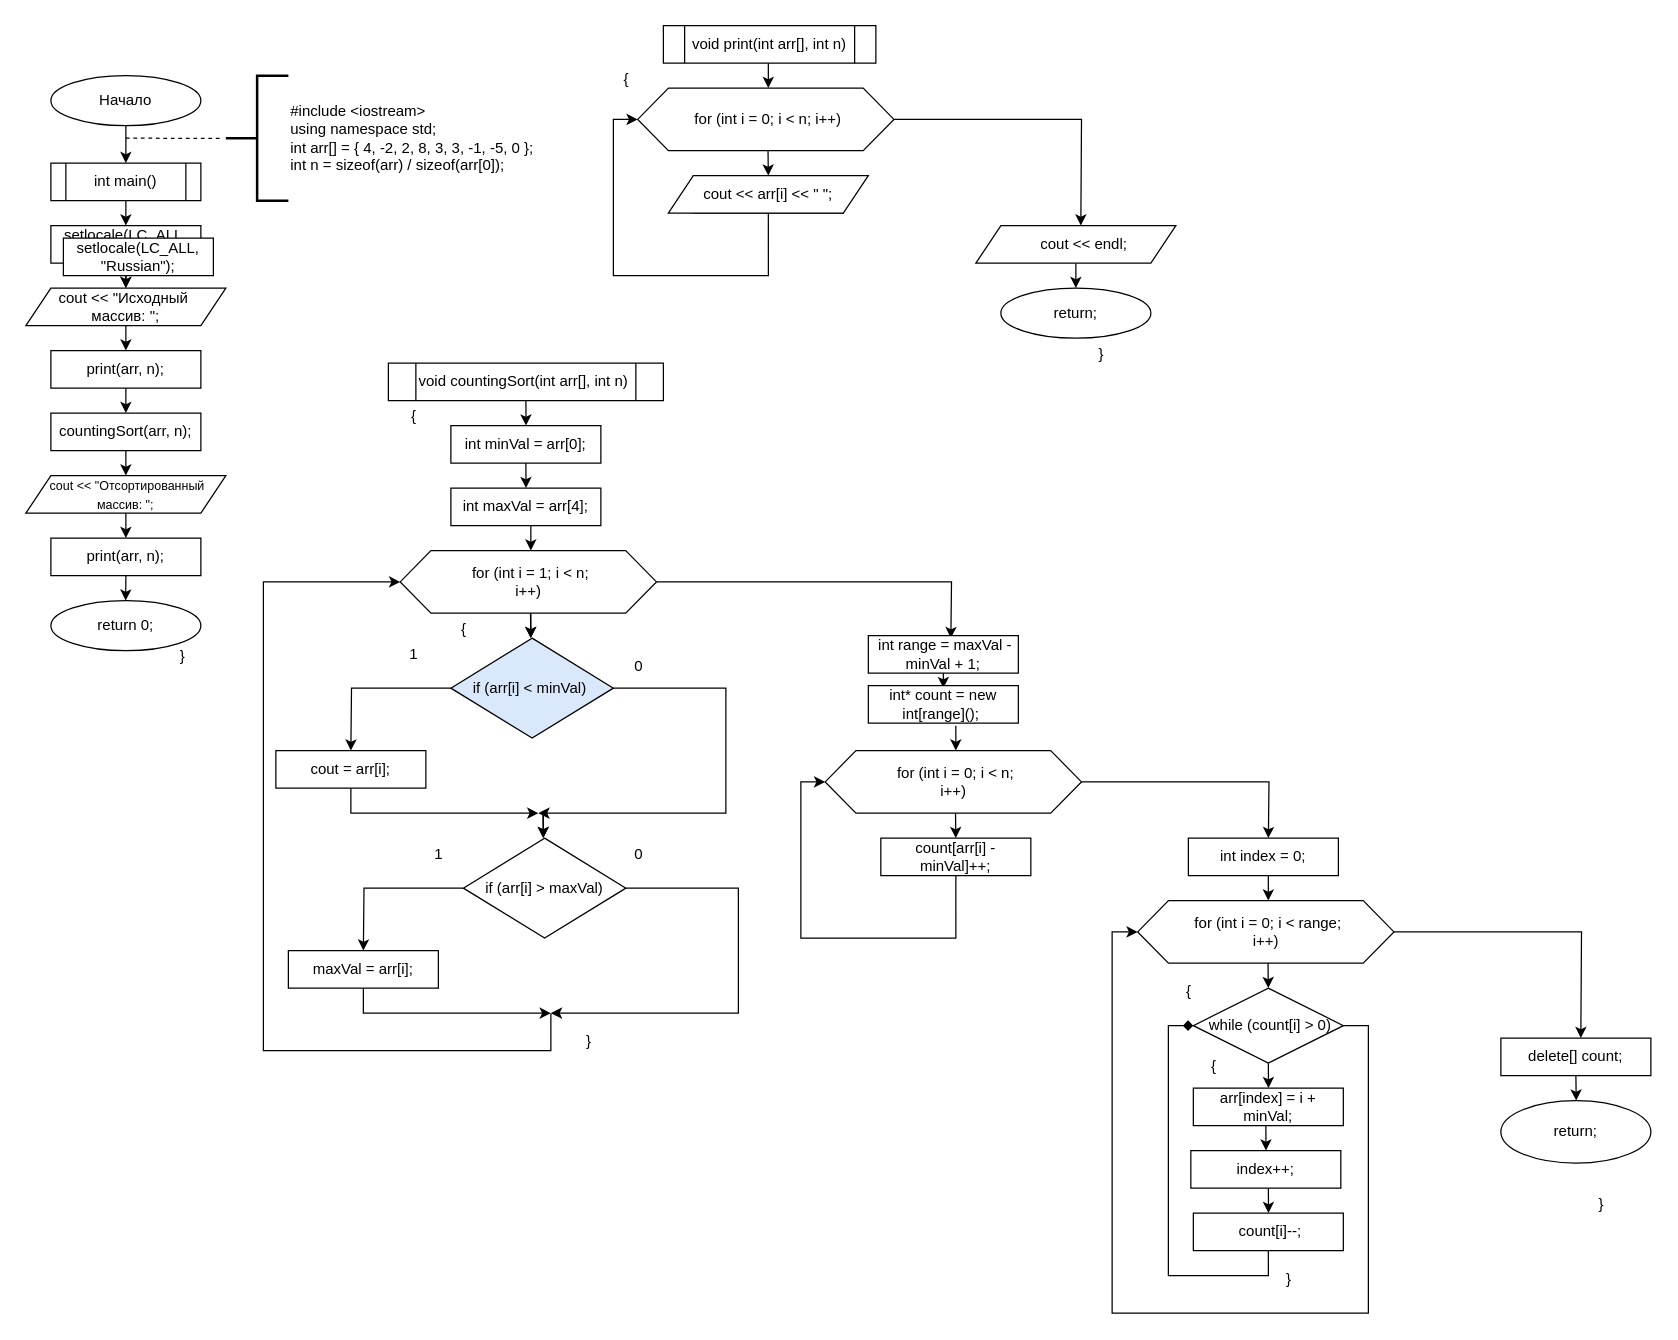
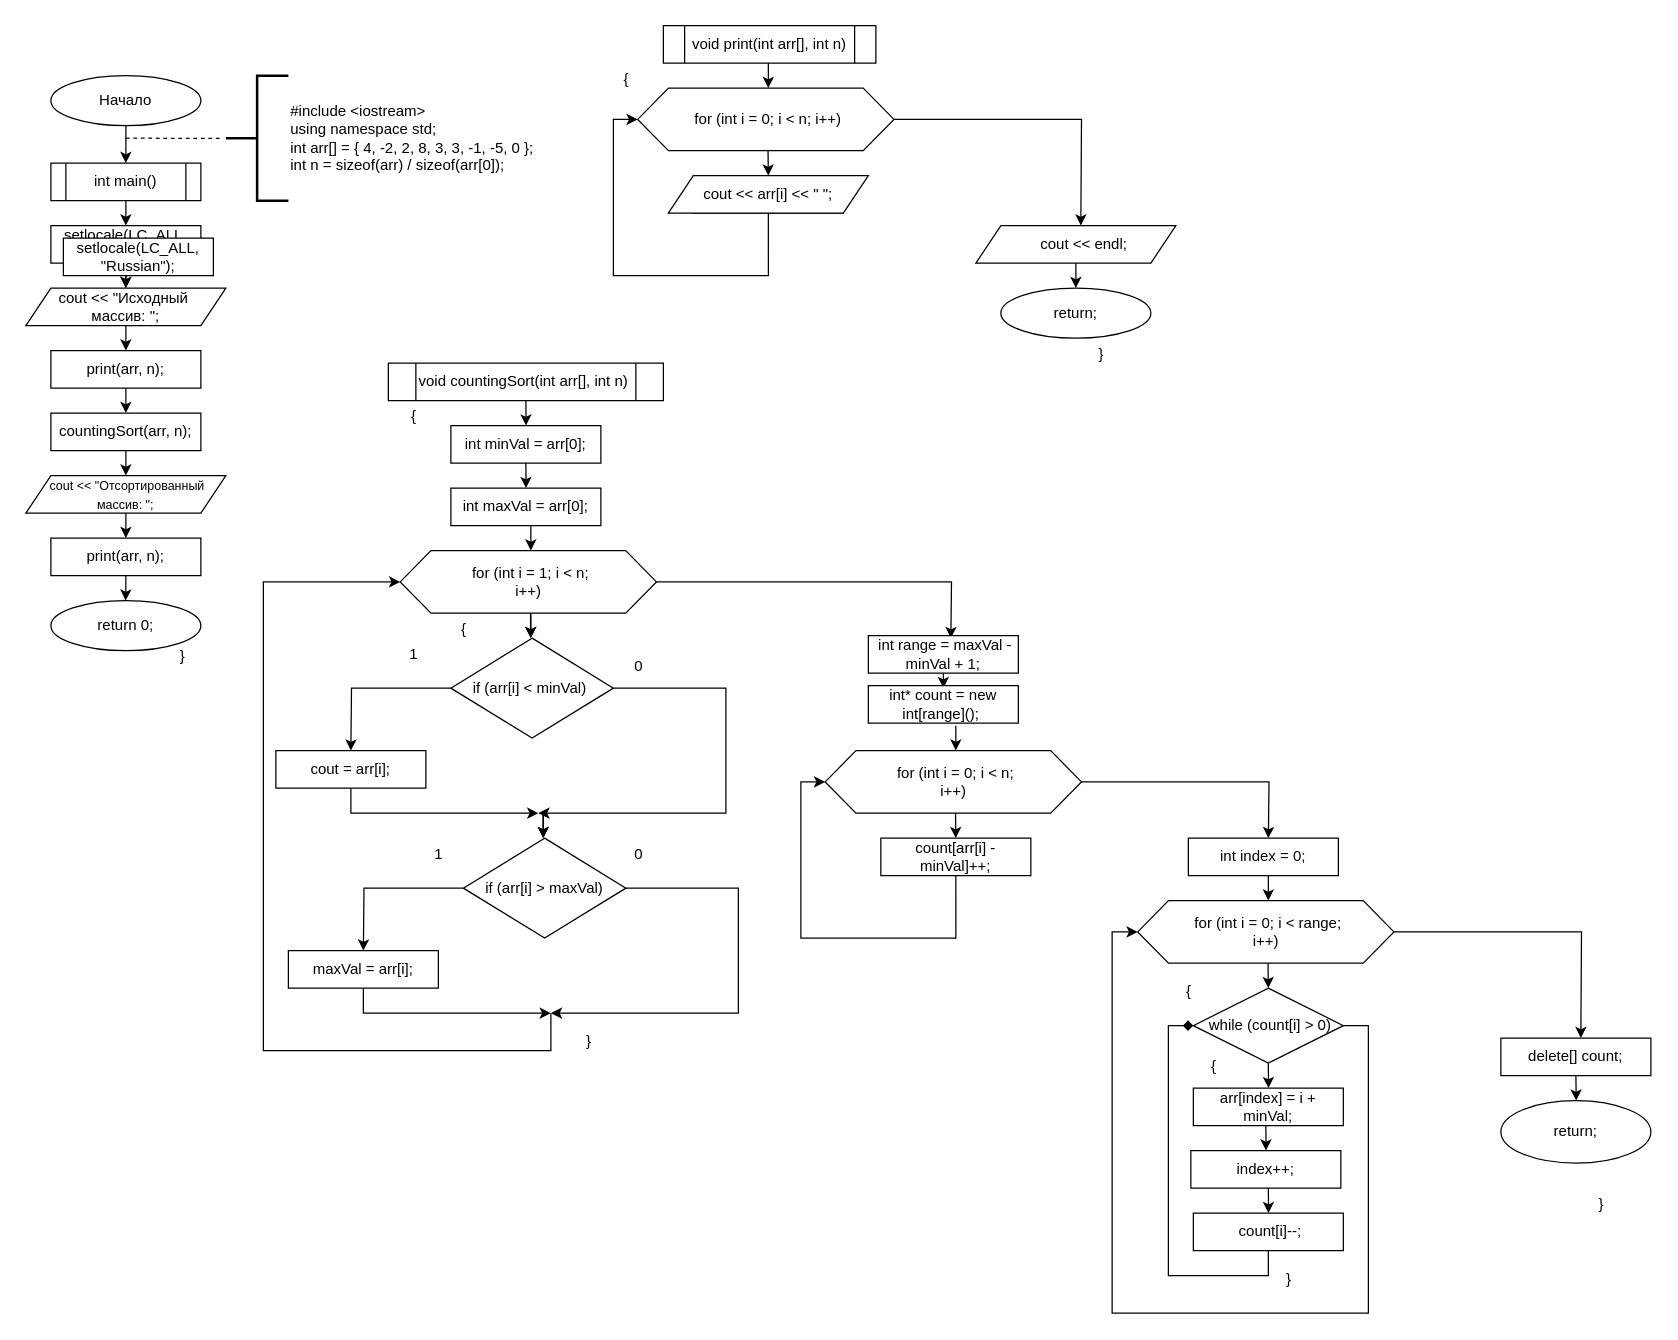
node "int maxVal = arr[4];": label "int maxVal = arr[4];" -> "int maxVal = arr[0];"
node "if (arr[i] < minVal)": fillcolor #dae8fc -> #ffffff
